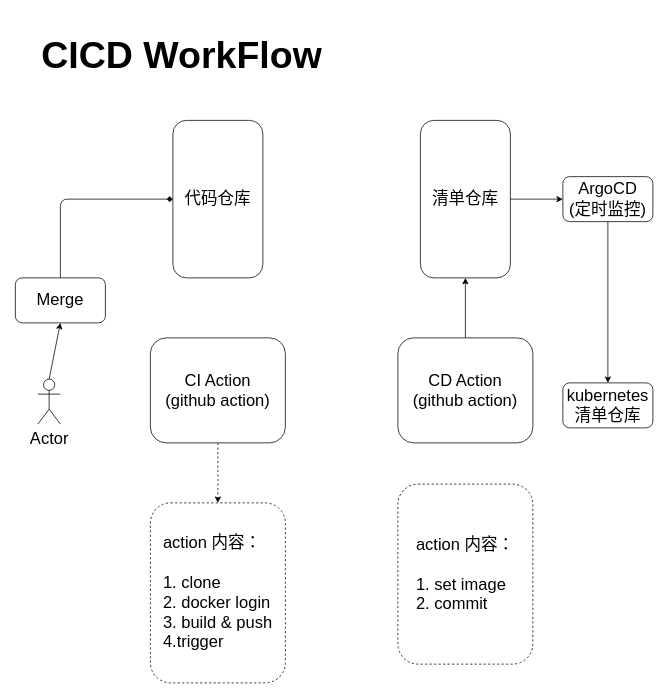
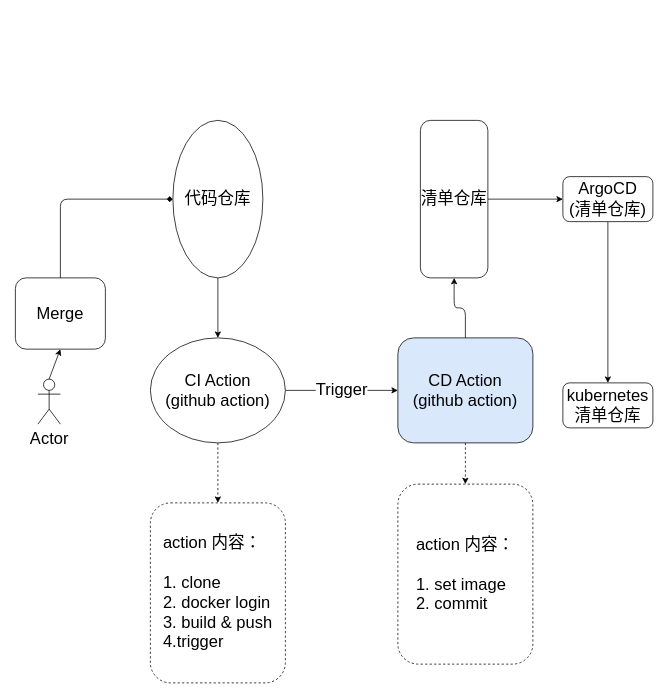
node "CICD WorkFlow": removed
node "代码仓库": shape rounded rectangle -> ellipse
node "清单仓库": size 90x158 -> 68x158
node "ArgoCD (定时监控)": label "ArgoCD (定时监控)" -> "ArgoCD (清单仓库)"
node "Merge": size 90x45 -> 90x71
edge "代码仓库" -> "CI Action (github action)": added
node "CI Action (github action)": shape rounded rectangle -> ellipse
edge "CI Action (github action)" -> "CD Action (github action)": added, label "Trigger"
node "CD Action (github action)": fillcolor #ffffff -> #dae8fc
edge "CD Action (github action)" -> "action 内容： 1. set image 2. commit": added
